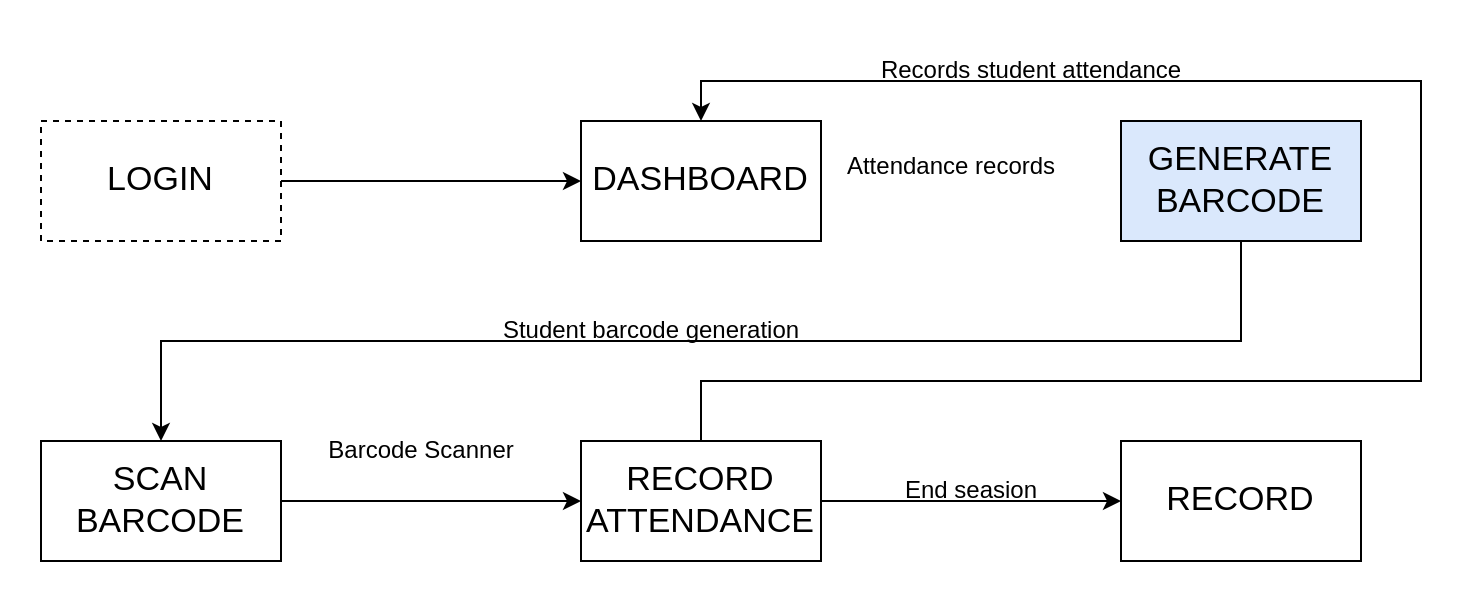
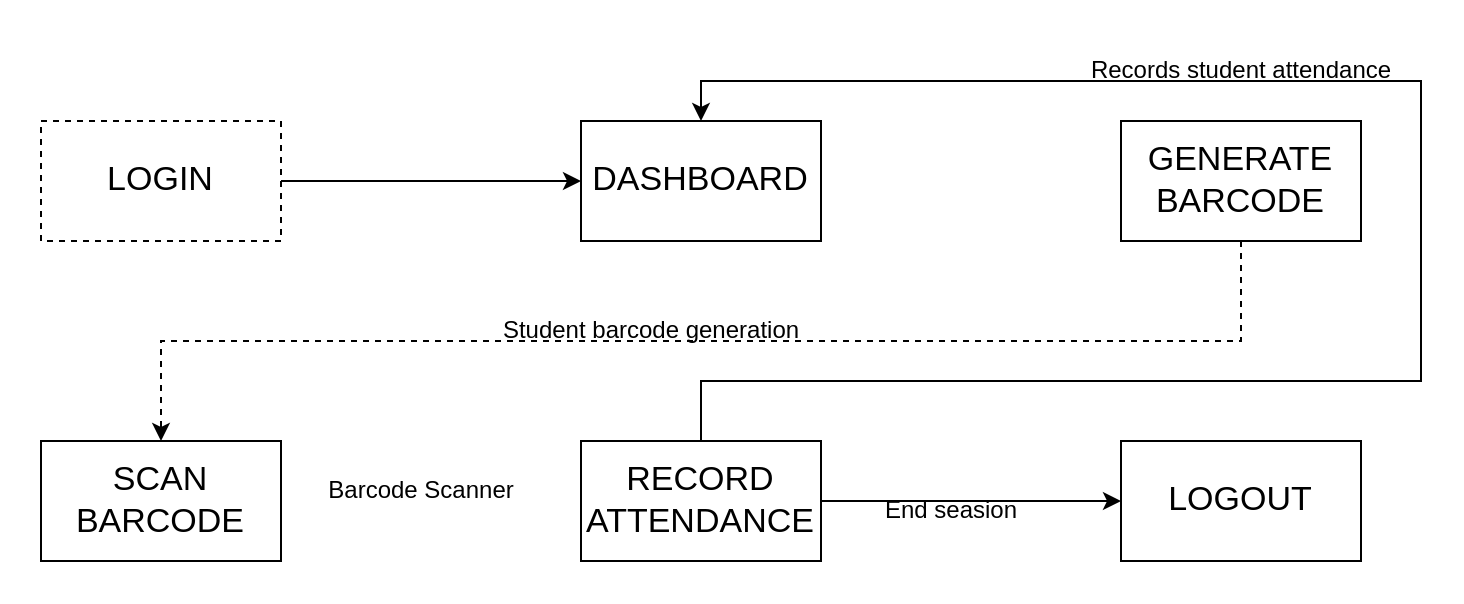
node "Records student attendance": moved (1031, 71) -> (1241, 71)
node "Attendance records": removed
node "GENERATE BARCODE": fillcolor #dae8fc -> #ffffff
edge "GENERATE BARCODE" -> "SCAN BARCODE": style solid -> dashed
node "Barcode Scanner": moved (421, 451) -> (421, 491)
node "End seasion": moved (971, 491) -> (951, 511)
edge "SCAN BARCODE" -> "RECORD ATTENDANCE": removed
node "RECORD": label "RECORD" -> "LOGOUT"
